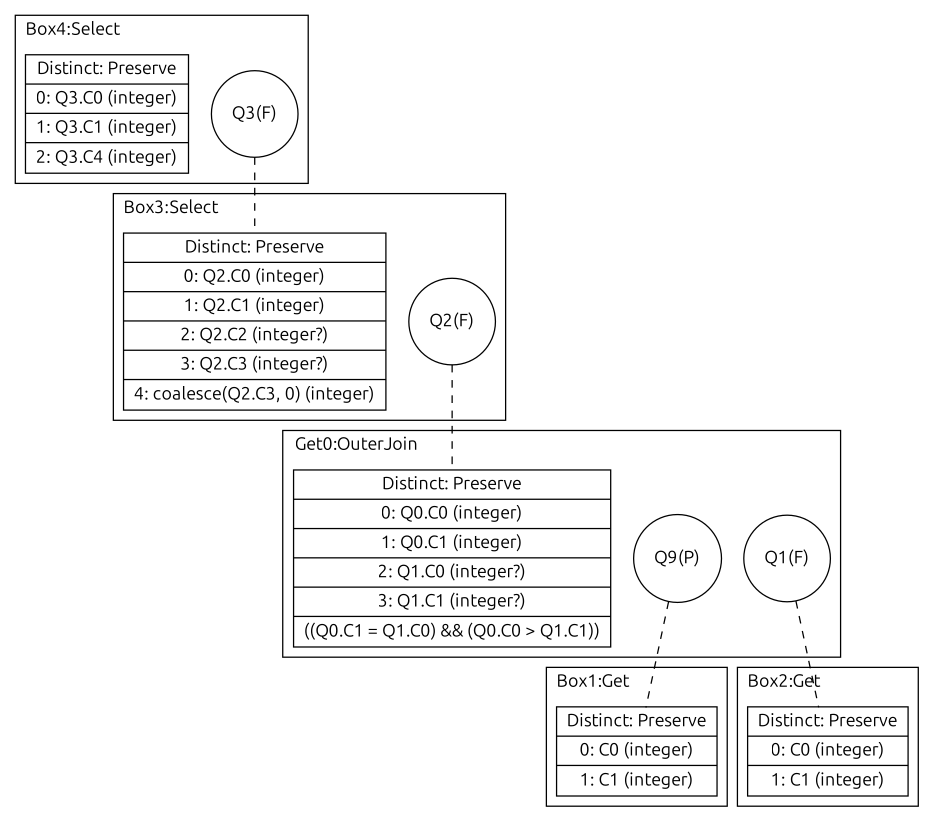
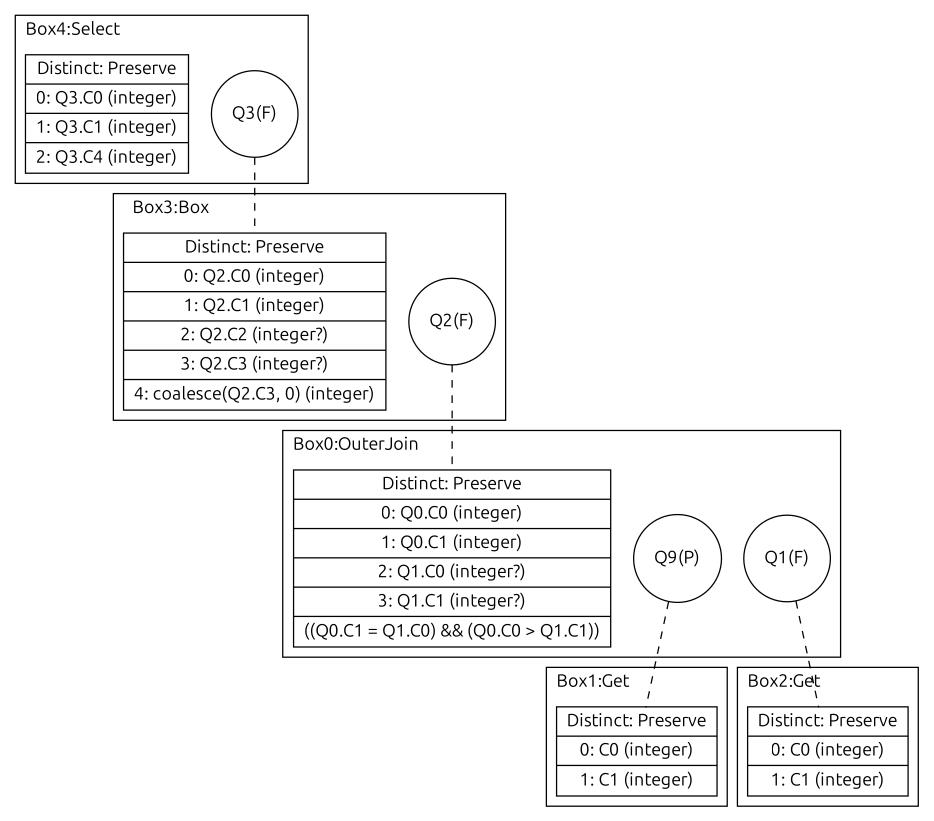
cluster "Box3:Select": label "Box3:Select" -> "Box3:Box"
cluster "Get0:OuterJoin": label "Get0:OuterJoin" -> "Box0:OuterJoin"
